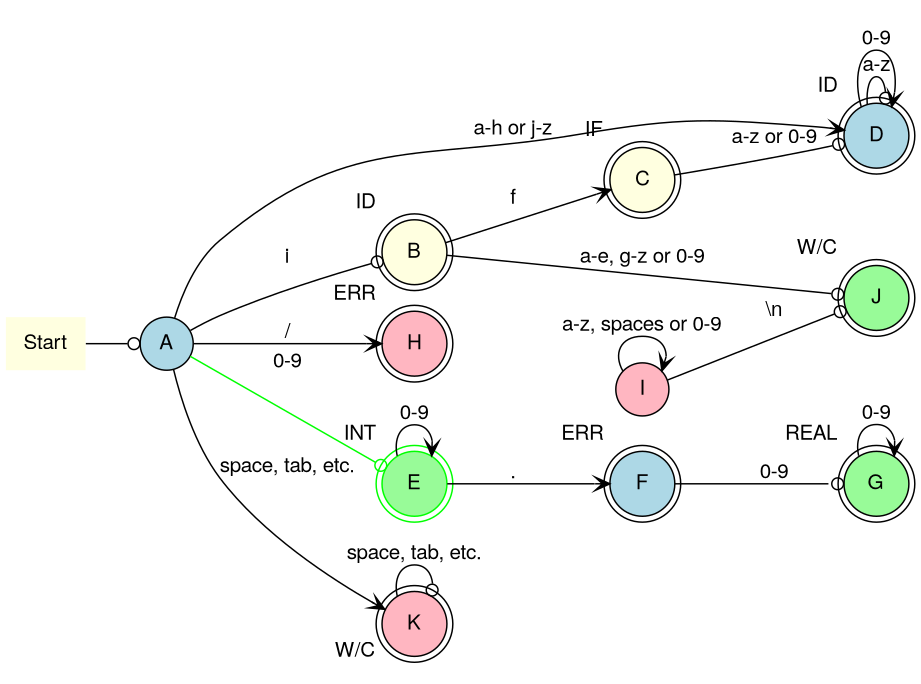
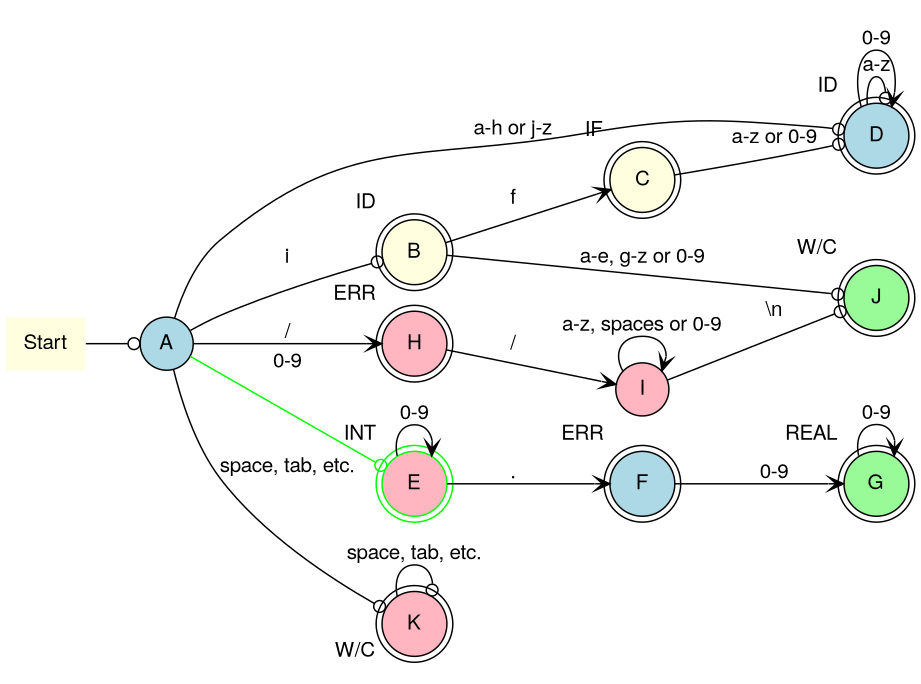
edge "A" -> "D ID": arrowhead vee -> odot
edge "H ERR" -> "I": added, label "/"
node "E INT": fillcolor palegreen -> lightpink
edge "F ERR" -> "G REAL": arrowhead odot -> vee
edge "A" -> "K W/C": arrowhead vee -> odot
